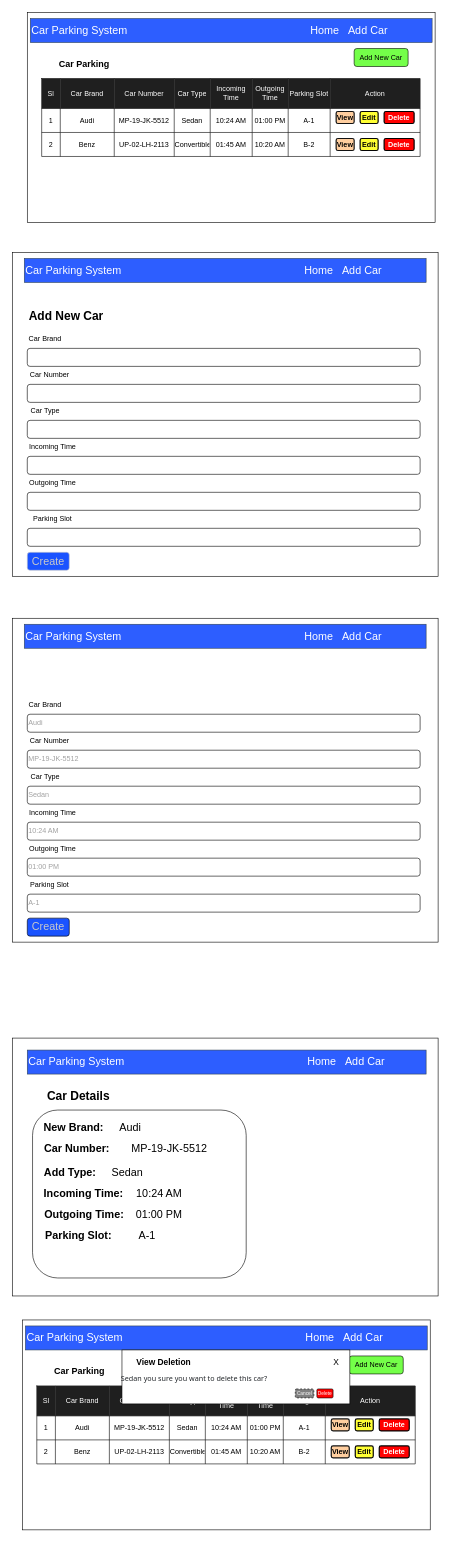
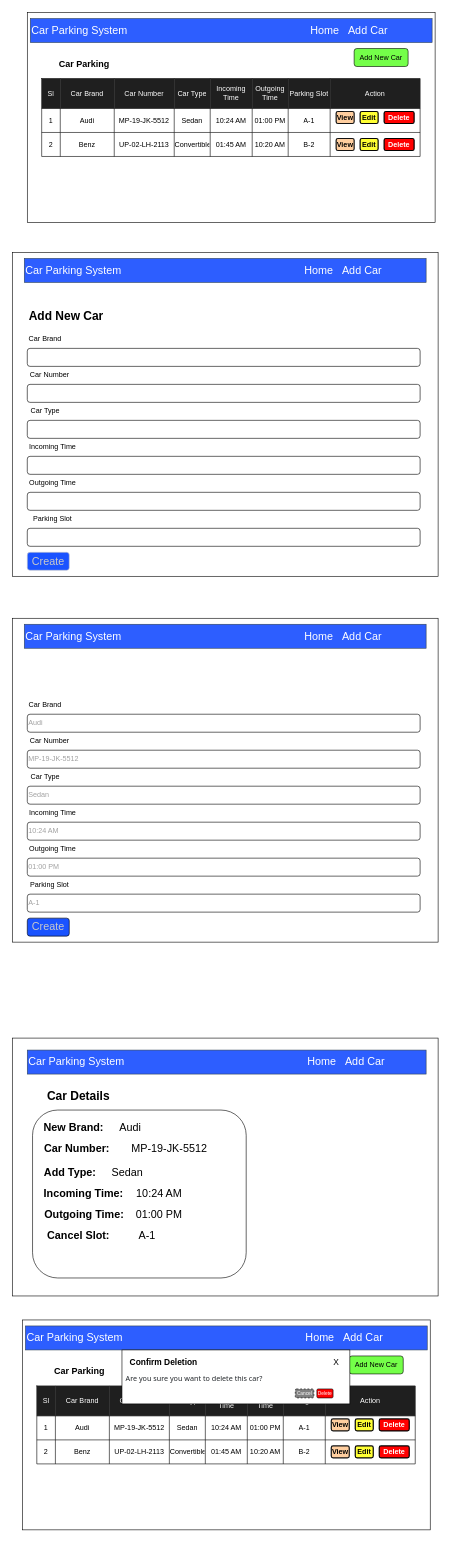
node "Parking Slot:": label "Parking Slot:" -> "Cancel Slot:"
node "View Deletion": label "View Deletion" -> "Confirm Deletion"
node "Sedan you sure you want to delete this car?": label "Sedan you sure you want to delete this car?" -> "Are you sure you want to delete this car?"
